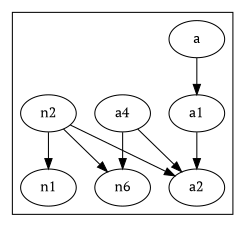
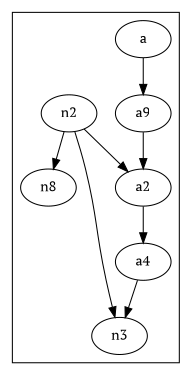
node "a1": label "a1" -> "a9"
edge "a4" -> "a2": reversed
node "n1": label "n1" -> "n8"
node "n6": label "n6" -> "n3"
